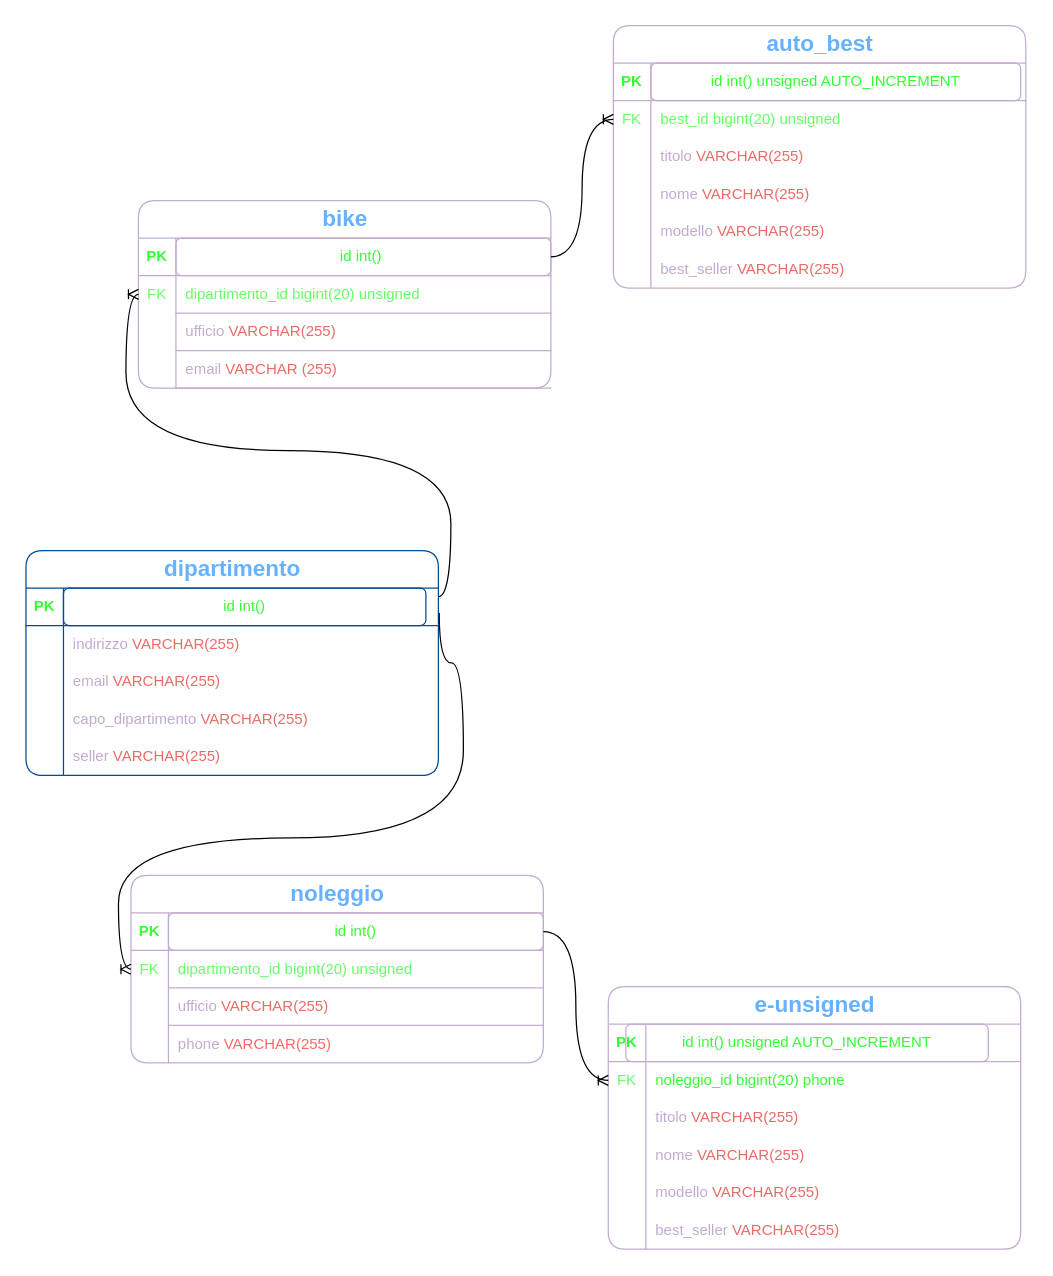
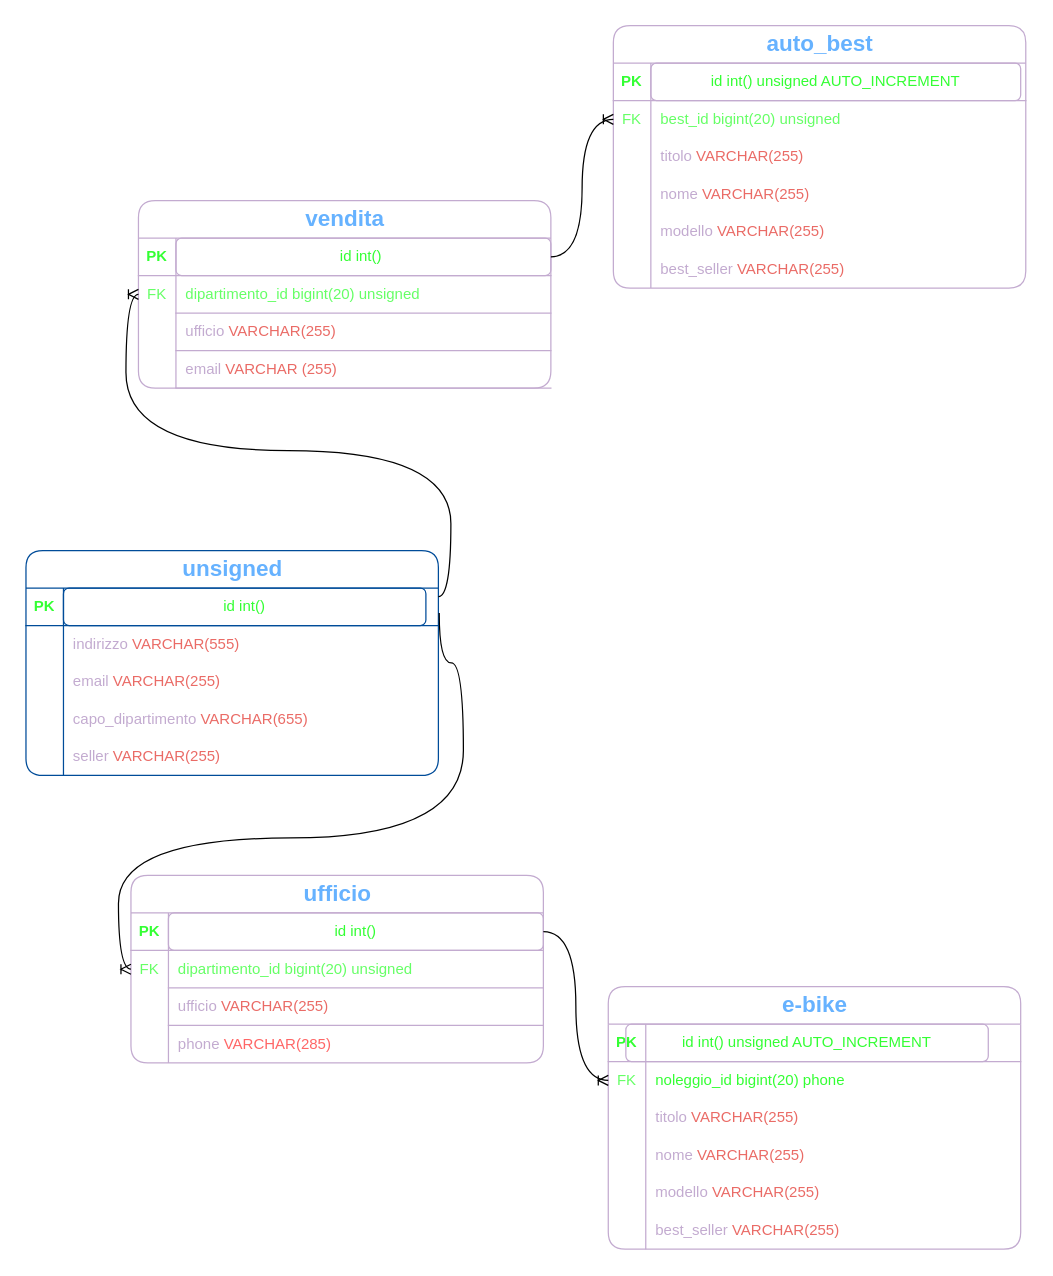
node "bike": label "bike" -> "vendita"
node "dipartimento": label "dipartimento" -> "unsigned"
node "indirizzo VARCHAR(255)": label "indirizzo VARCHAR(255)" -> "indirizzo VARCHAR(555)"
node "capo_dipartimento VARCHAR(255)": label "capo_dipartimento VARCHAR(255)" -> "capo_dipartimento VARCHAR(655)"
node "noleggio": label "noleggio" -> "ufficio"
node "e-unsigned": label "e-unsigned" -> "e-bike"
node "phone VARCHAR(255)": label "phone VARCHAR(255)" -> "phone VARCHAR(285)"
